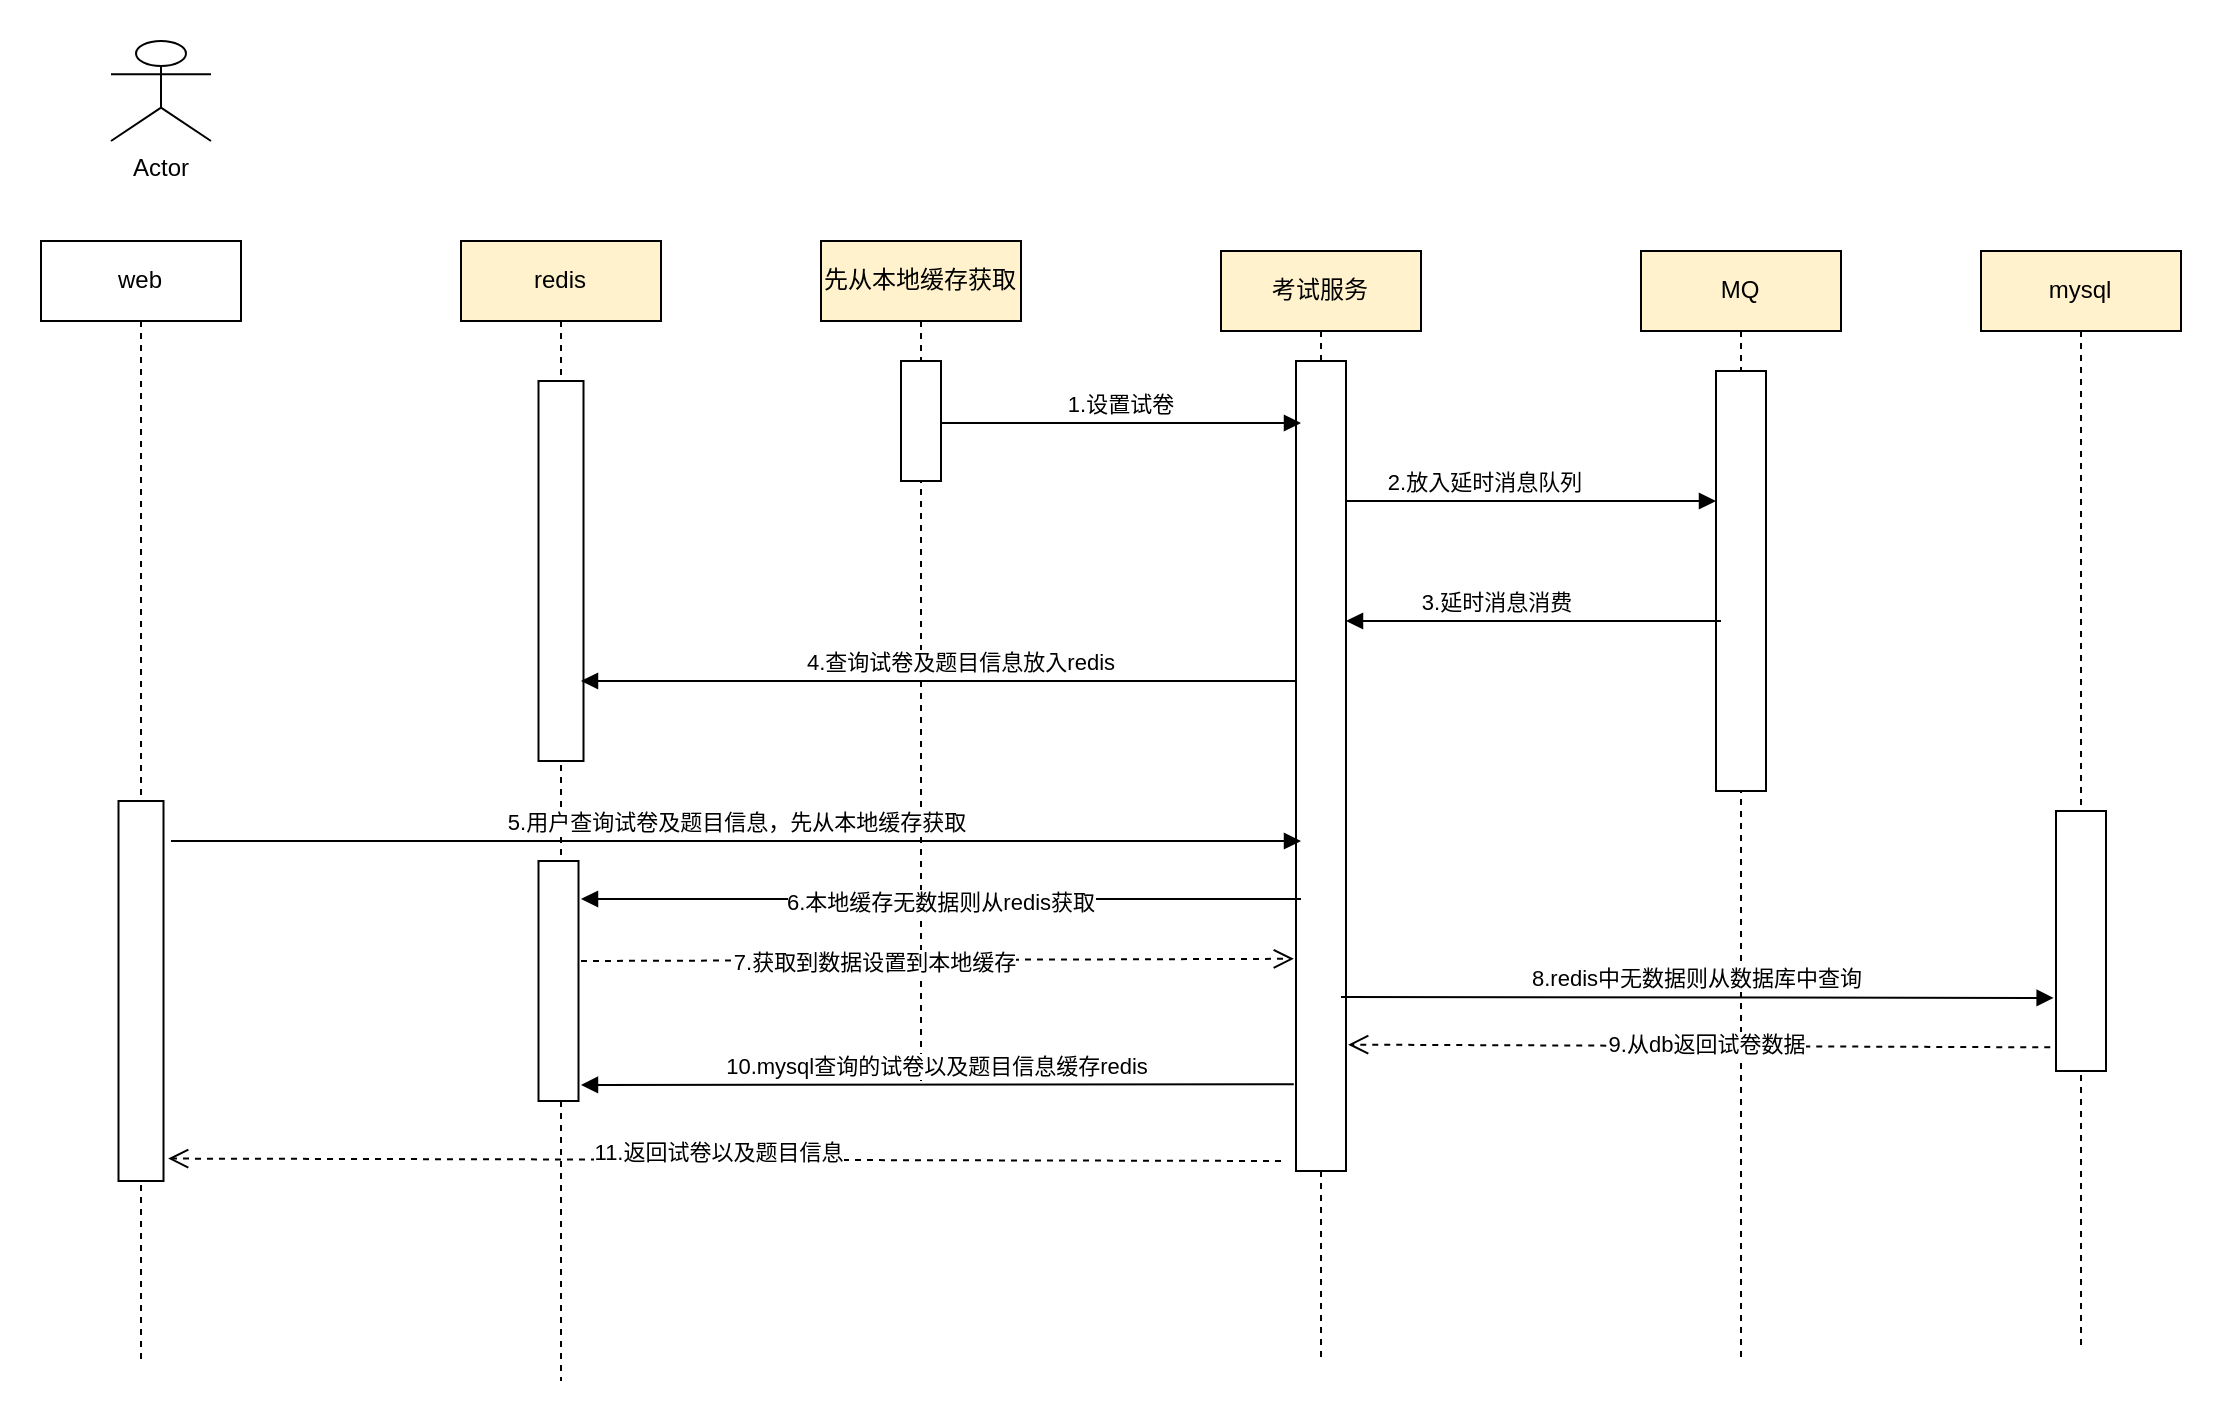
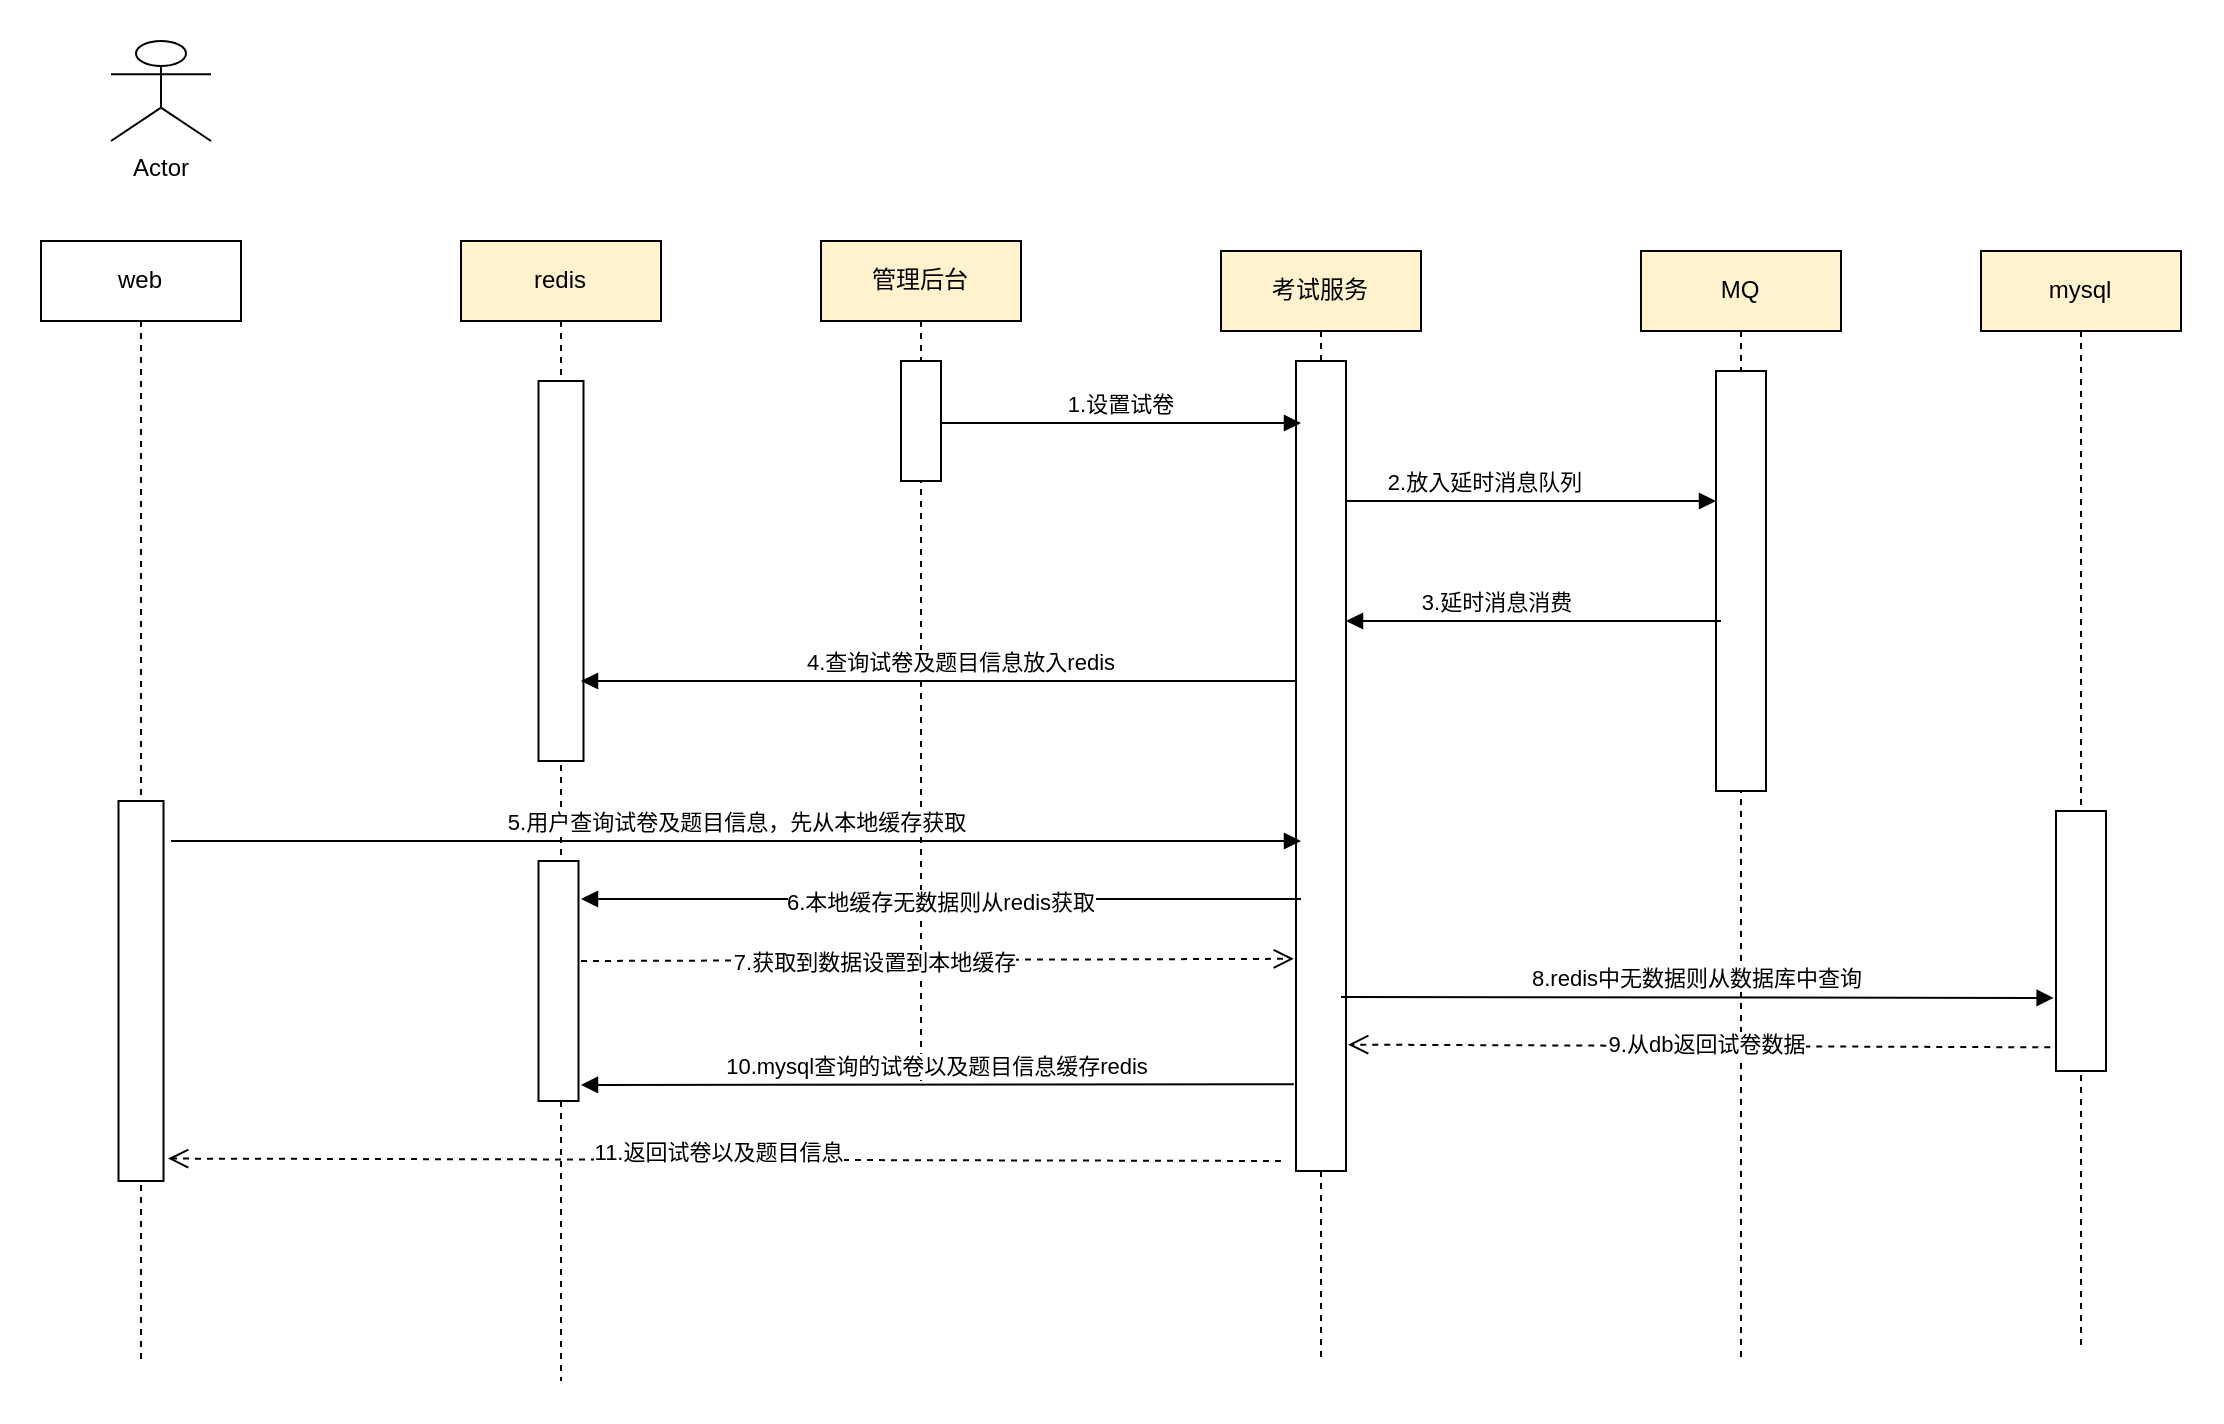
node "先从本地缓存获取": label "先从本地缓存获取" -> "管理后台"
